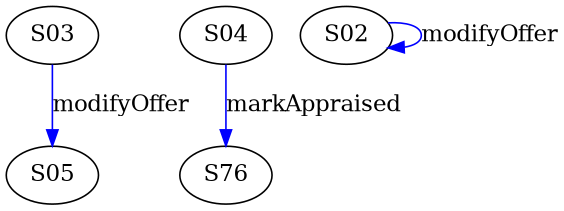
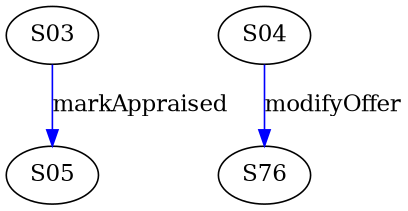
node "S02": removed
edge "S03" -> "S05": label "modifyOffer" -> "markAppraised"
edge "S04" -> "S76": label "markAppraised" -> "modifyOffer"
